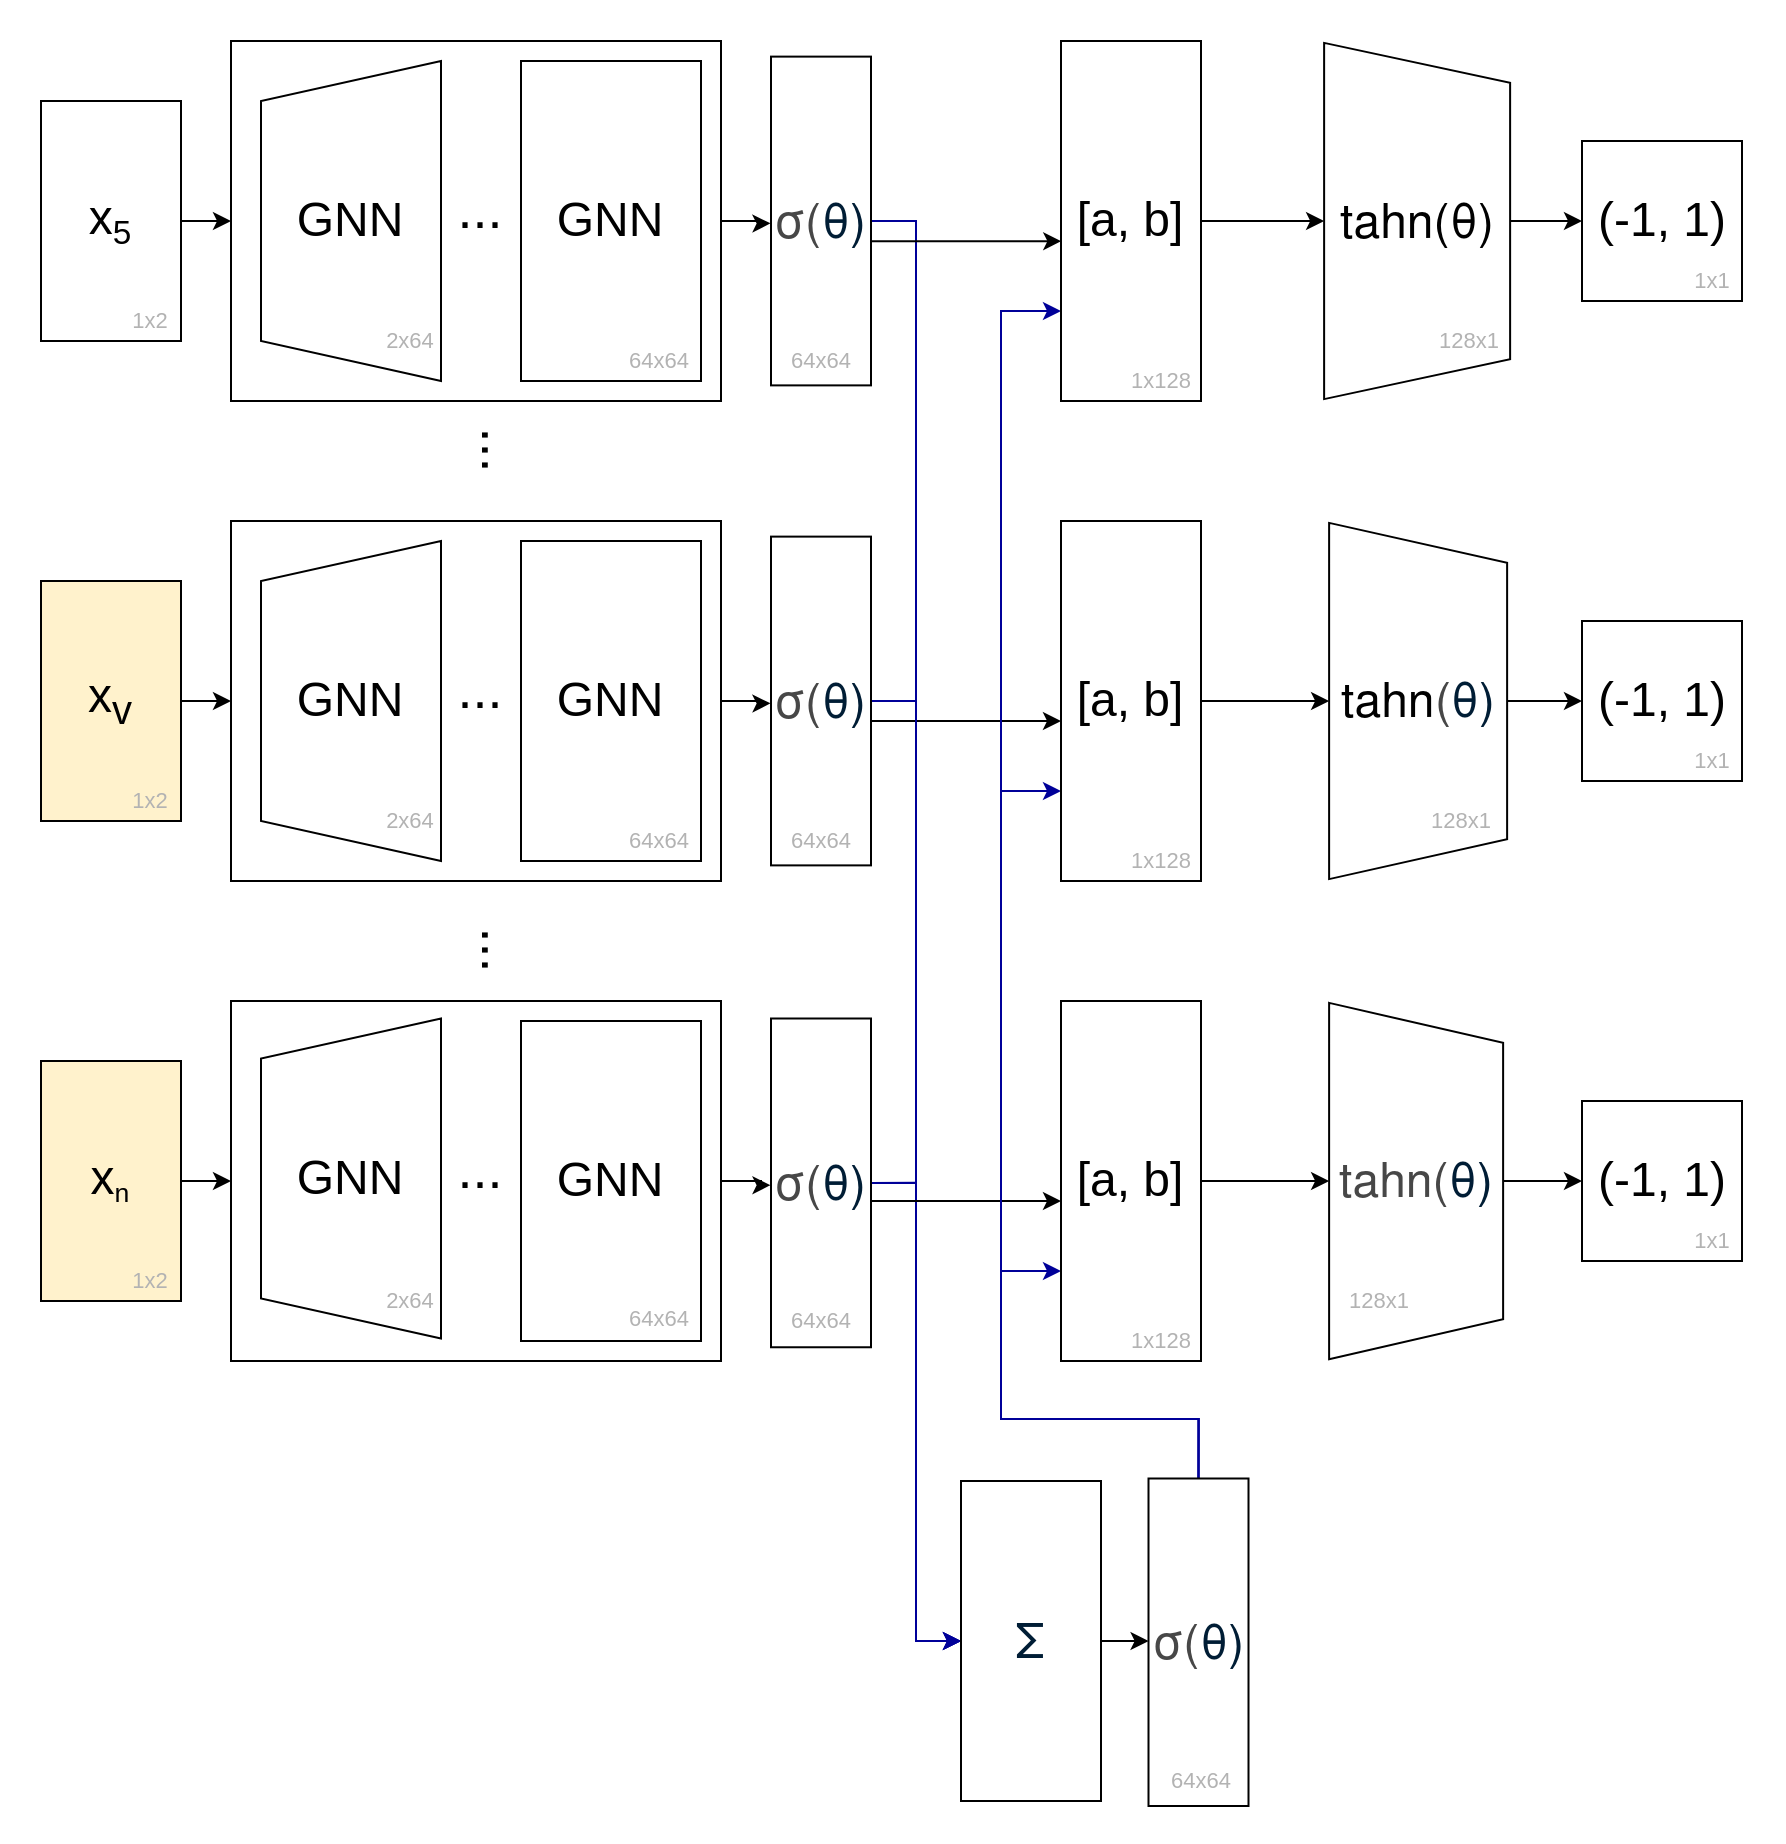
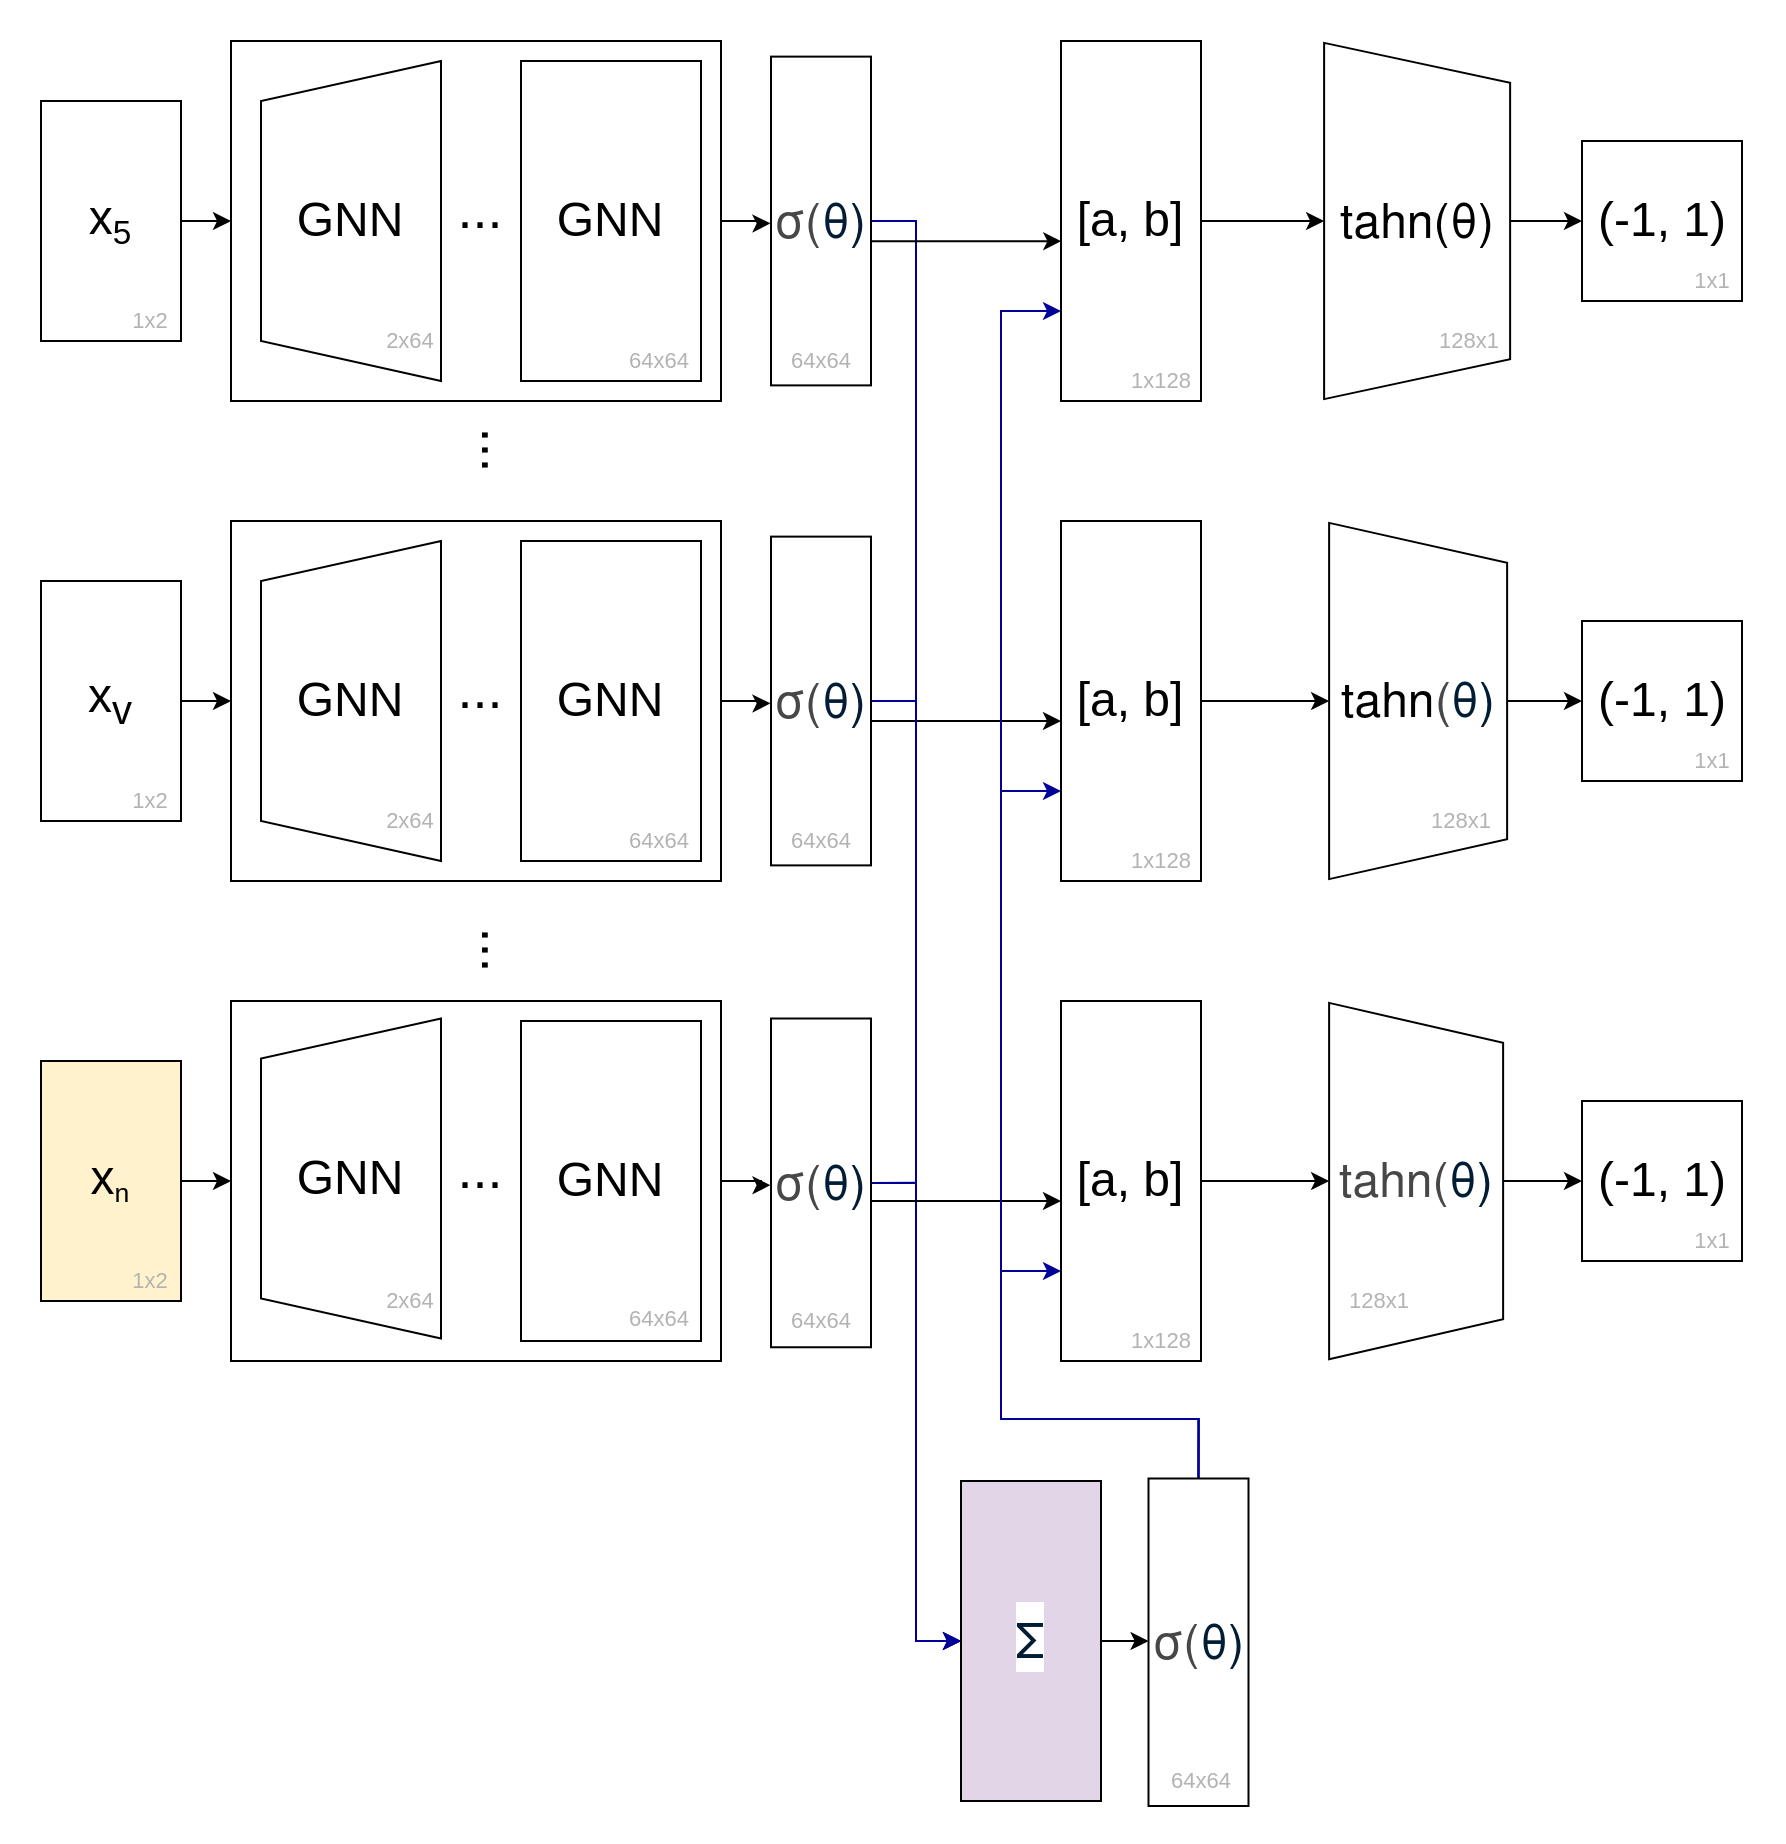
node "xv": fillcolor #fff2cc -> #ffffff
node "Σ": fillcolor #ffffff -> #e1d5e7
